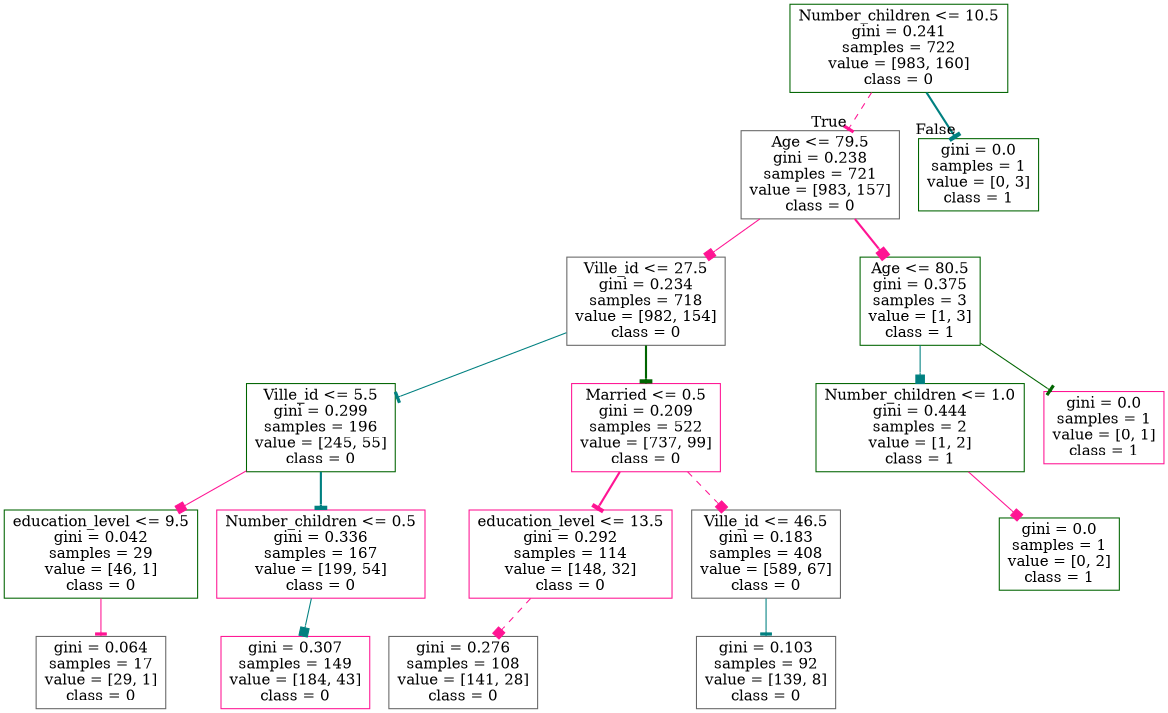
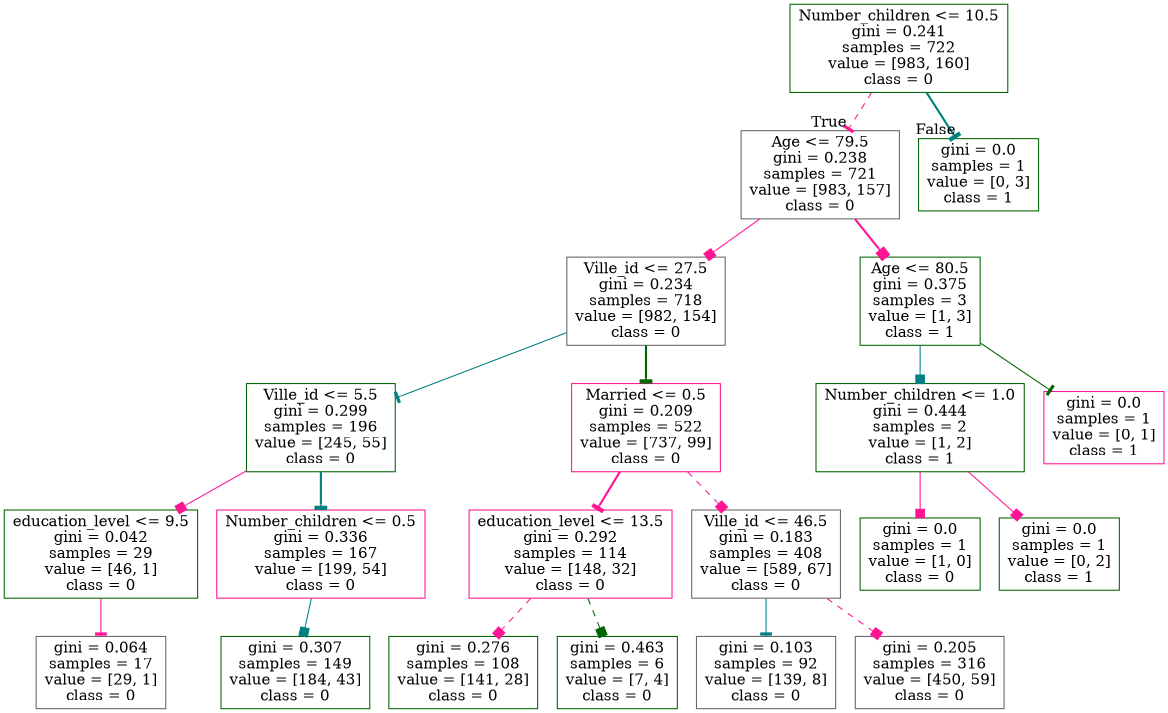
node "gini = 0.0 samples = 1 value = [1, 0] class = 0": added
node "gini = 0.307 samples = 149 value = [184, 43] class = 0": color deeppink -> darkgreen
node "gini = 0.276 samples = 108 value = [141, 28] class = 0": color gray40 -> darkgreen
node "gini = 0.463 samples = 6 value = [7, 4] class = 0": added
node "gini = 0.205 samples = 316 value = [450, 59] class = 0": added
